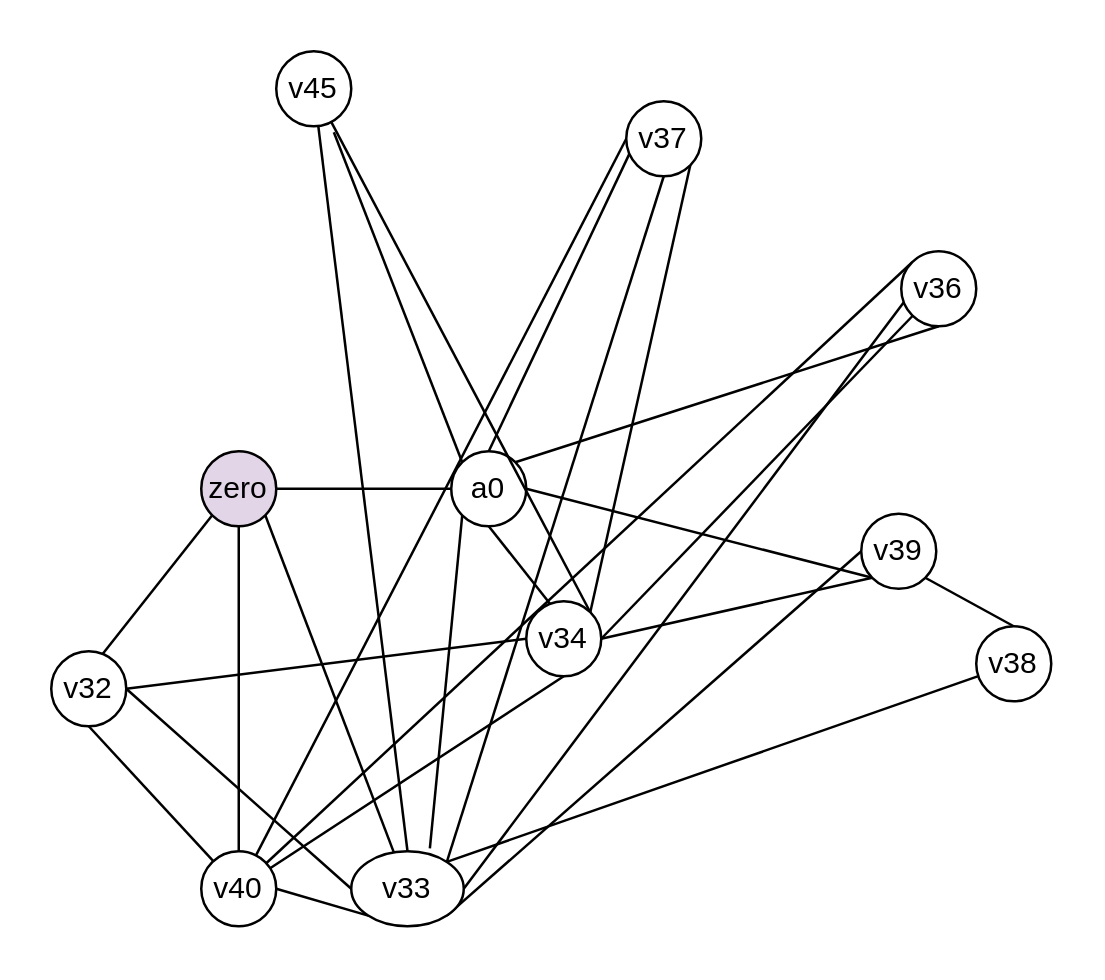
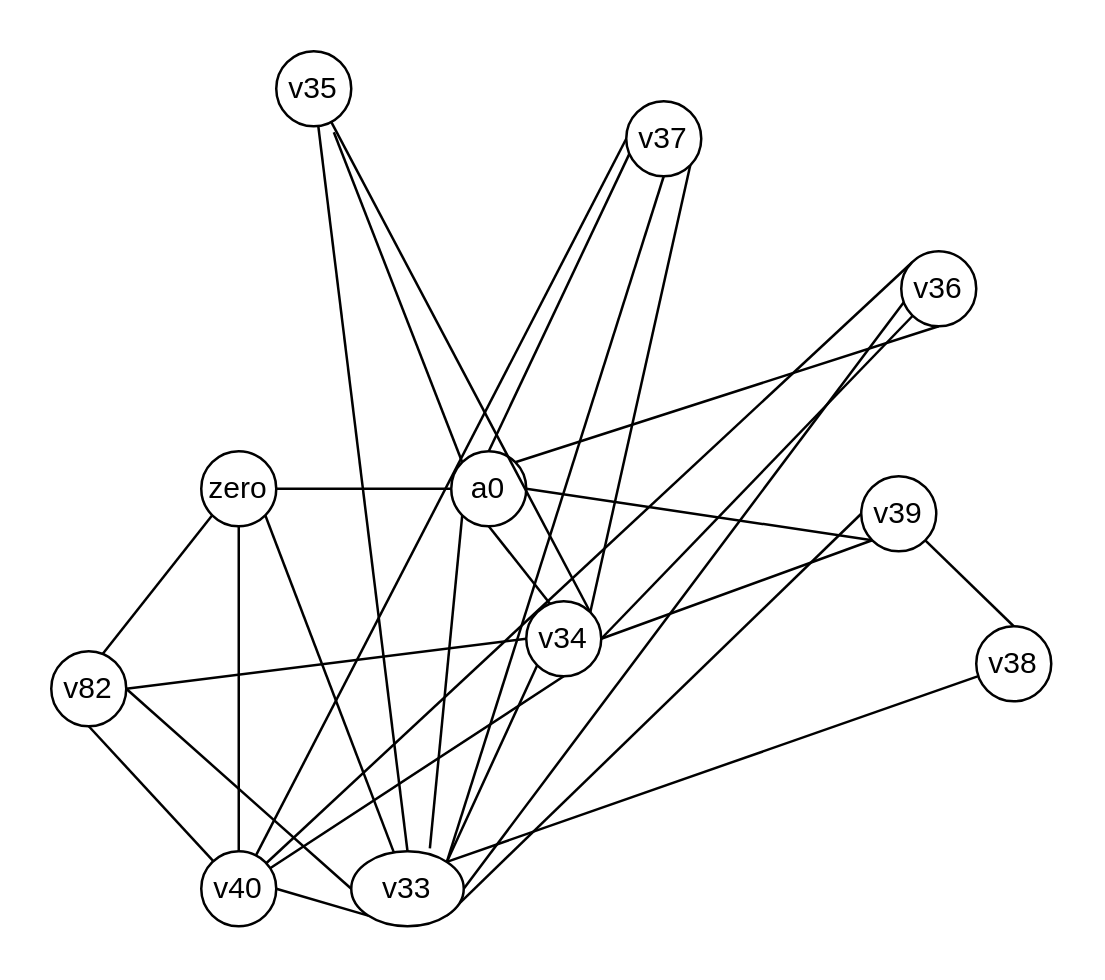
node "v45": label "v45" -> "v35"
node "zero": fillcolor #e1d5e7 -> #ffffff
node "v39": moved (899, 551) -> (899, 514)
node "v32": label "v32" -> "v82"
edge "v34" -- "v33": added
